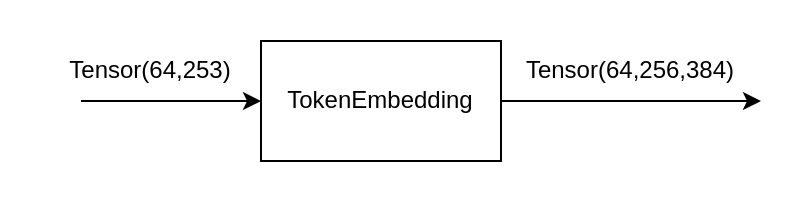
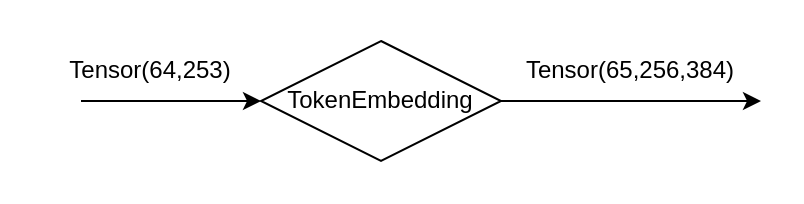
node "Tensor(64,256,384)": label "Tensor(64,256,384)" -> "Tensor(65,256,384)"
node "TokenEmbedding": shape rectangle -> diamond
